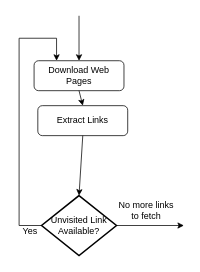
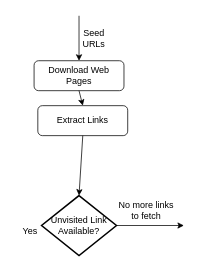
edge "Unvisited Link Available?" -> "Download Web Pages": removed
node "Seed URLs": added
